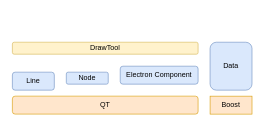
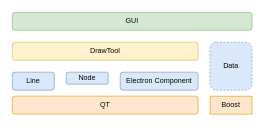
node "GUI": added
node "DrawTool": size 186x12 -> 186x18
node "Data": style solid -> dashed
node "Electron Component": moved (159, 75) -> (159, 81)
